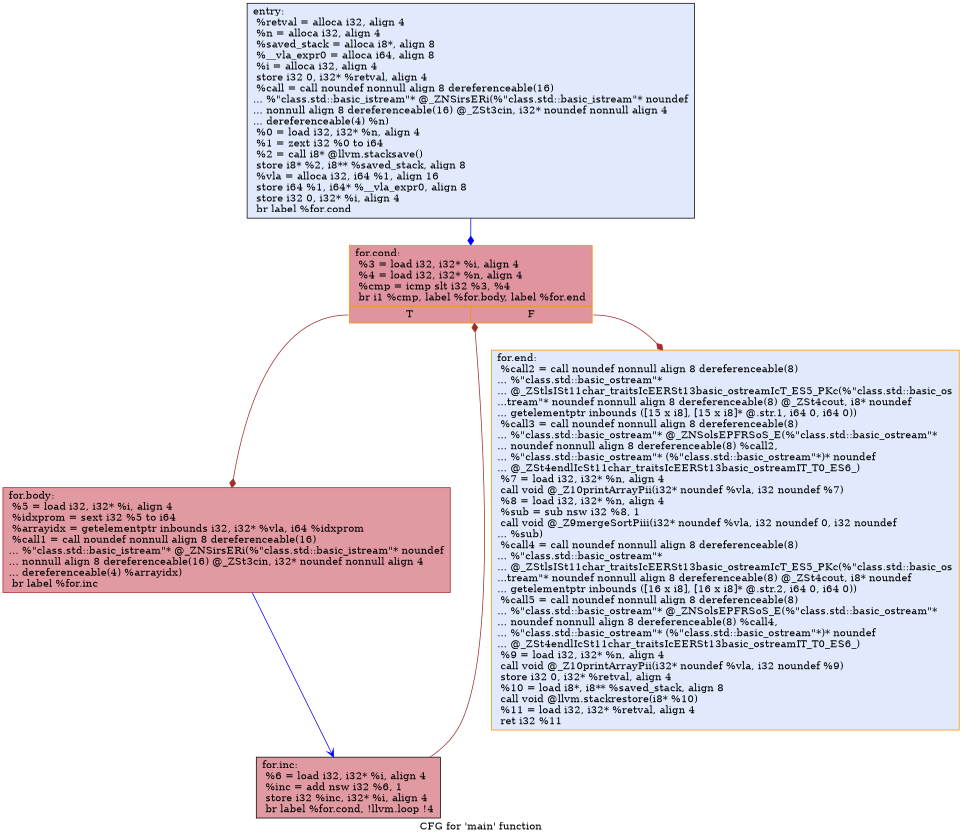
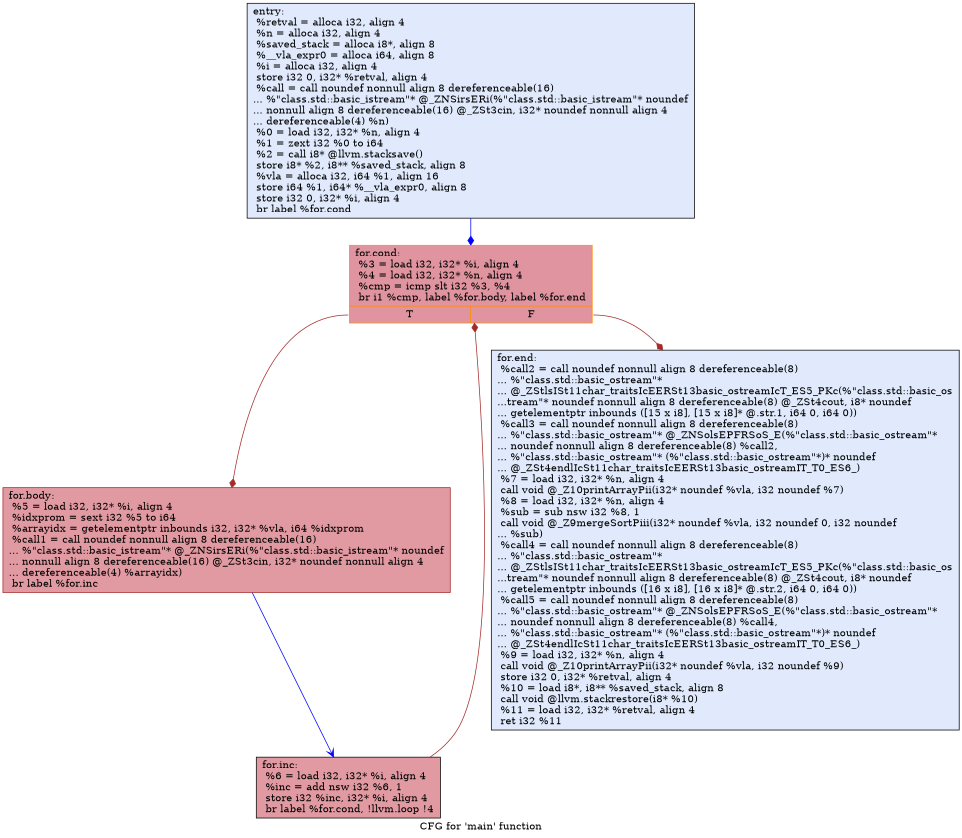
node "for.end:": color darkorange -> black
